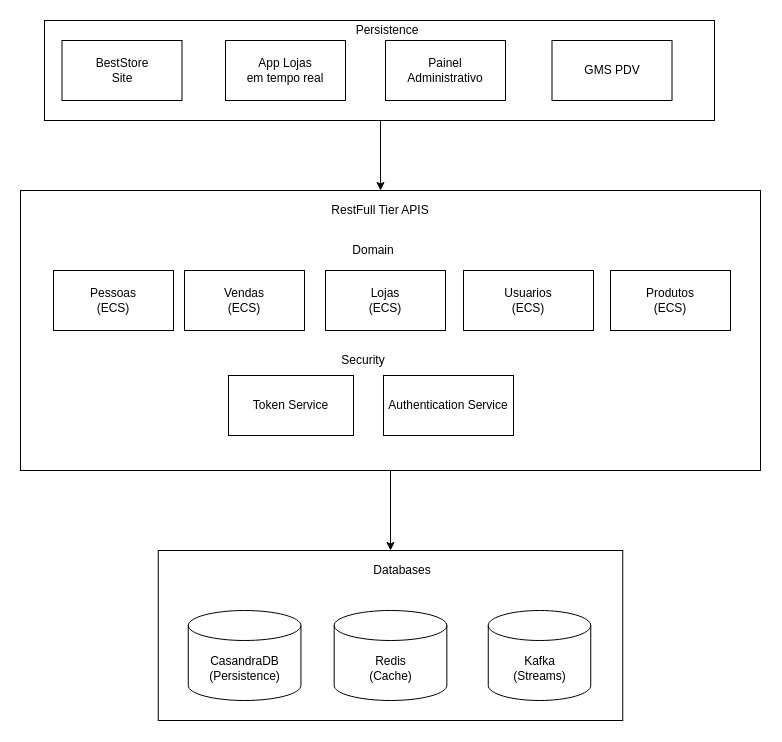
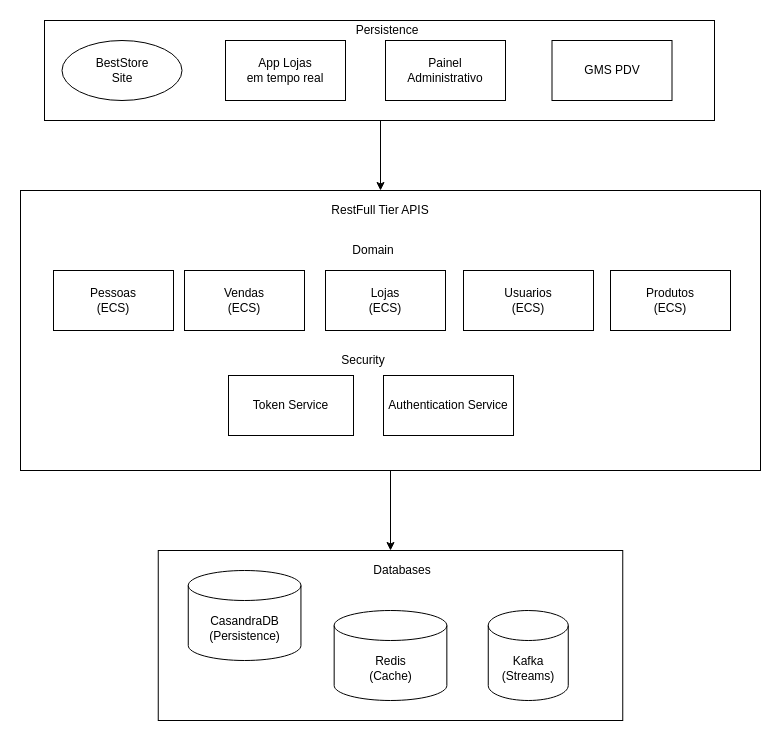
node "BestStore Site": shape rectangle -> ellipse
node "CasandraDB (Persistence)": moved (245, 656) -> (245, 616)
node "Kafka (Streams)": size 103x90 -> 80x90
